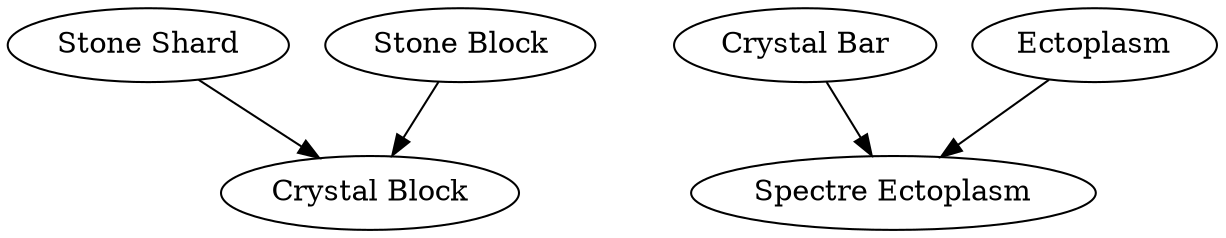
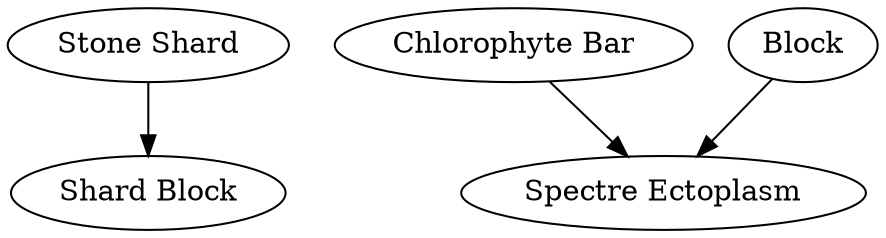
node "Stone Block": removed
node "Crystal Bar": label "Crystal Bar" -> "Chlorophyte Bar"
node "Ectoplasm": label "Ectoplasm" -> "Block"
node "Crystal Block": label "Crystal Block" -> "Shard Block"
